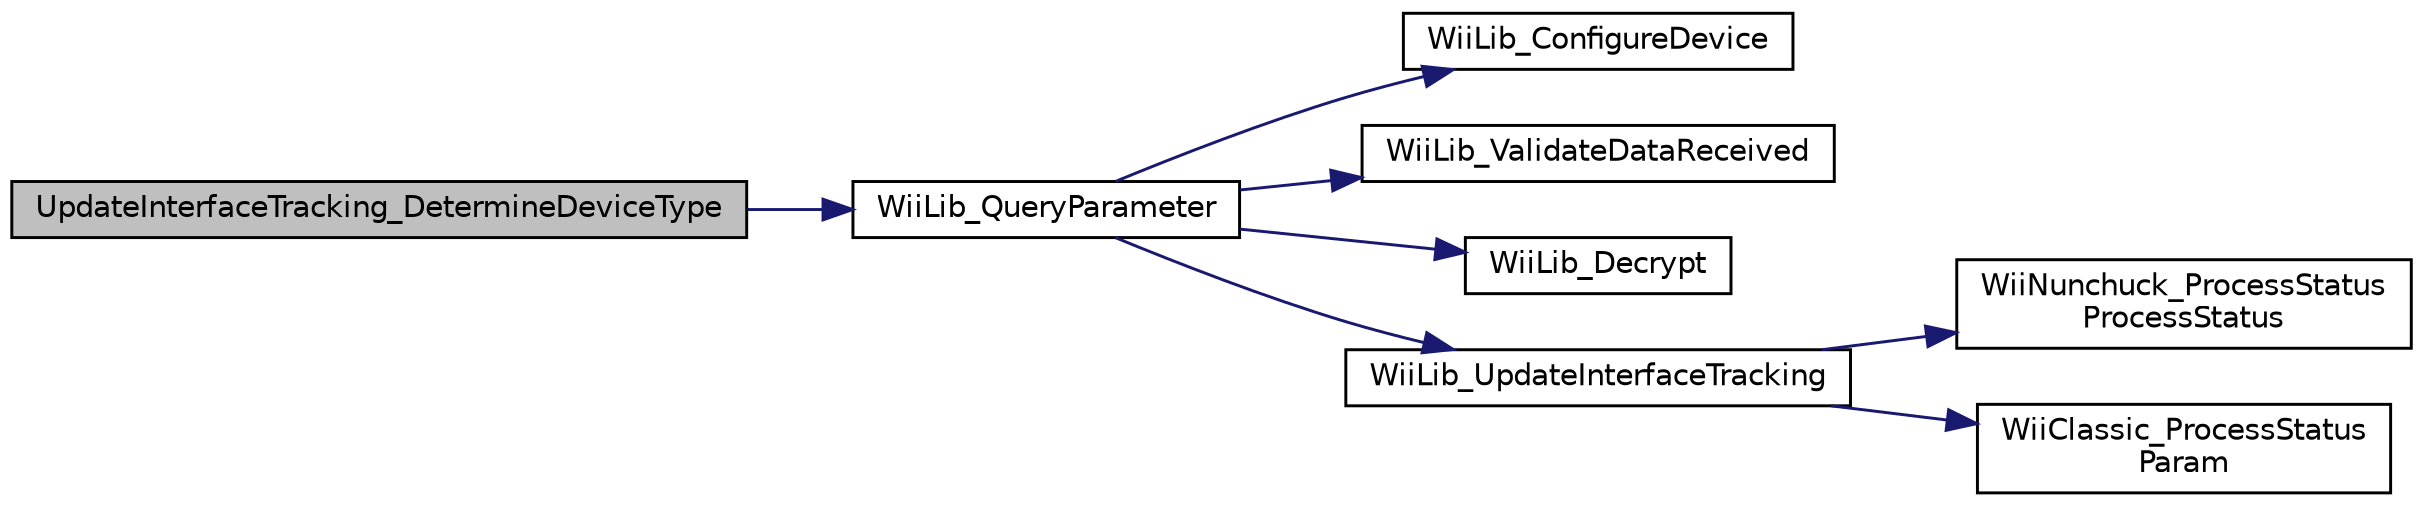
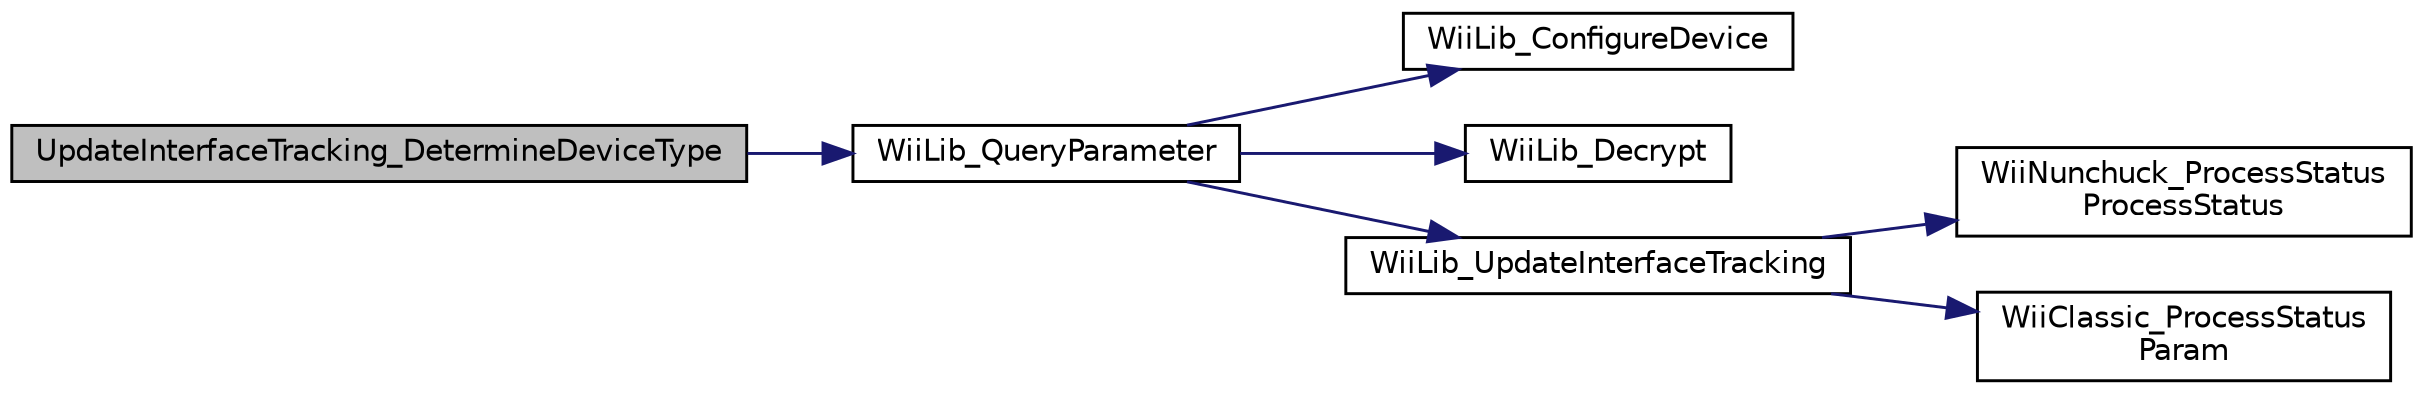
node "WiiLib_ValidateDataReceived": removed
